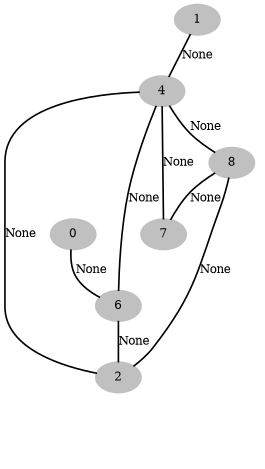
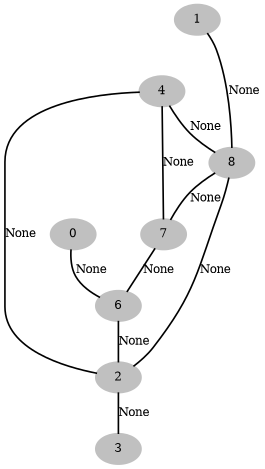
edge "1" -- "4": now "1" -- "8"
edge "4" -- "6": now "7" -- "6"
node "3": added
